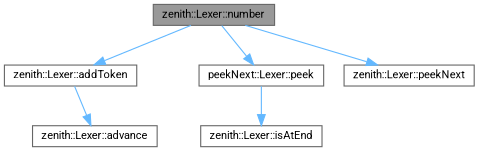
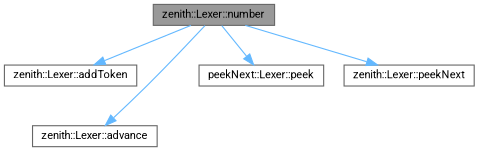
edge "zenith::Lexer::addToken" -> "zenith::Lexer::advance": now "zenith::Lexer::number" -> "zenith::Lexer::advance"
node "zenith::Lexer::isAtEnd": removed
